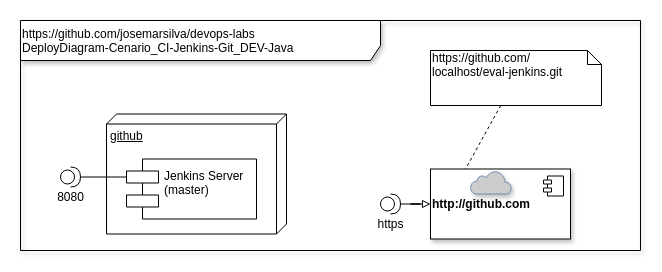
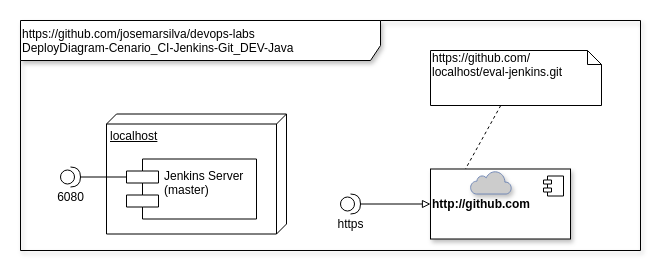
node "github": label "github" -> "localhost"
node "8080": label "8080" -> "6080"
node "https": moved (391, 204) -> (351, 204)
